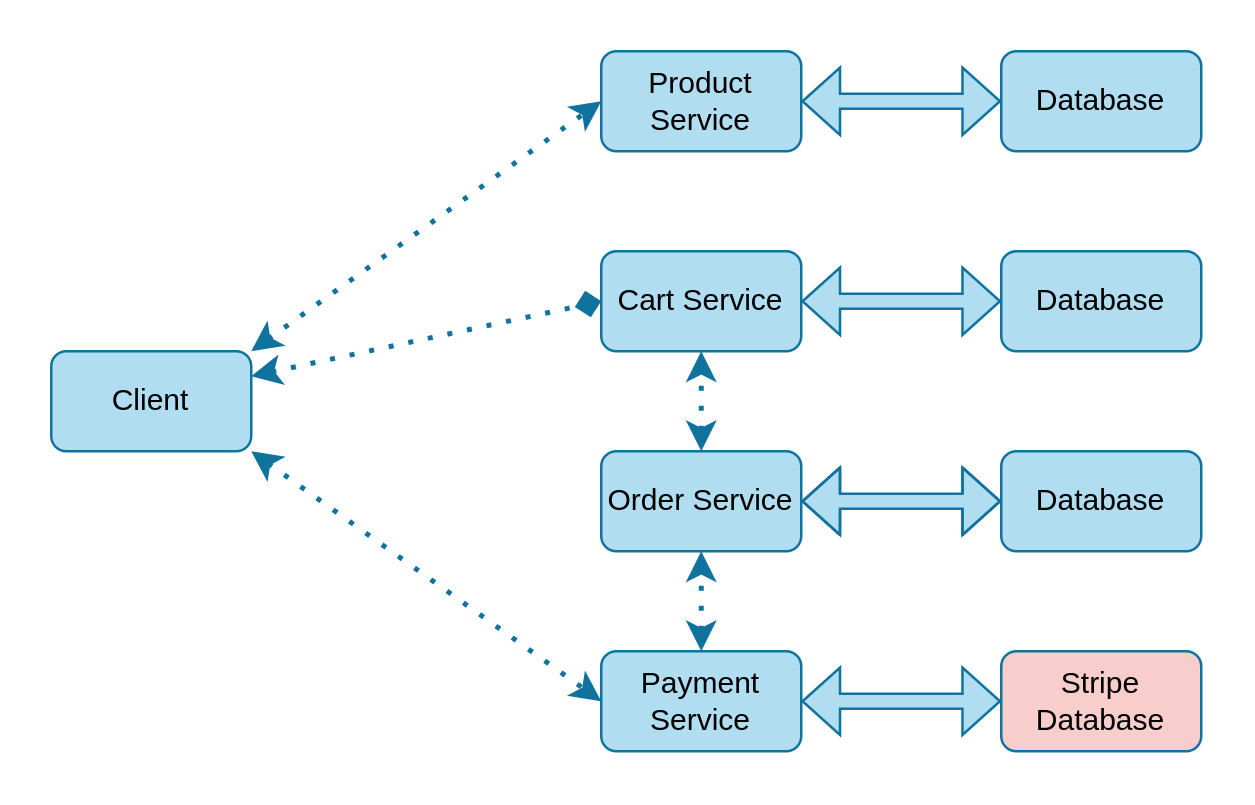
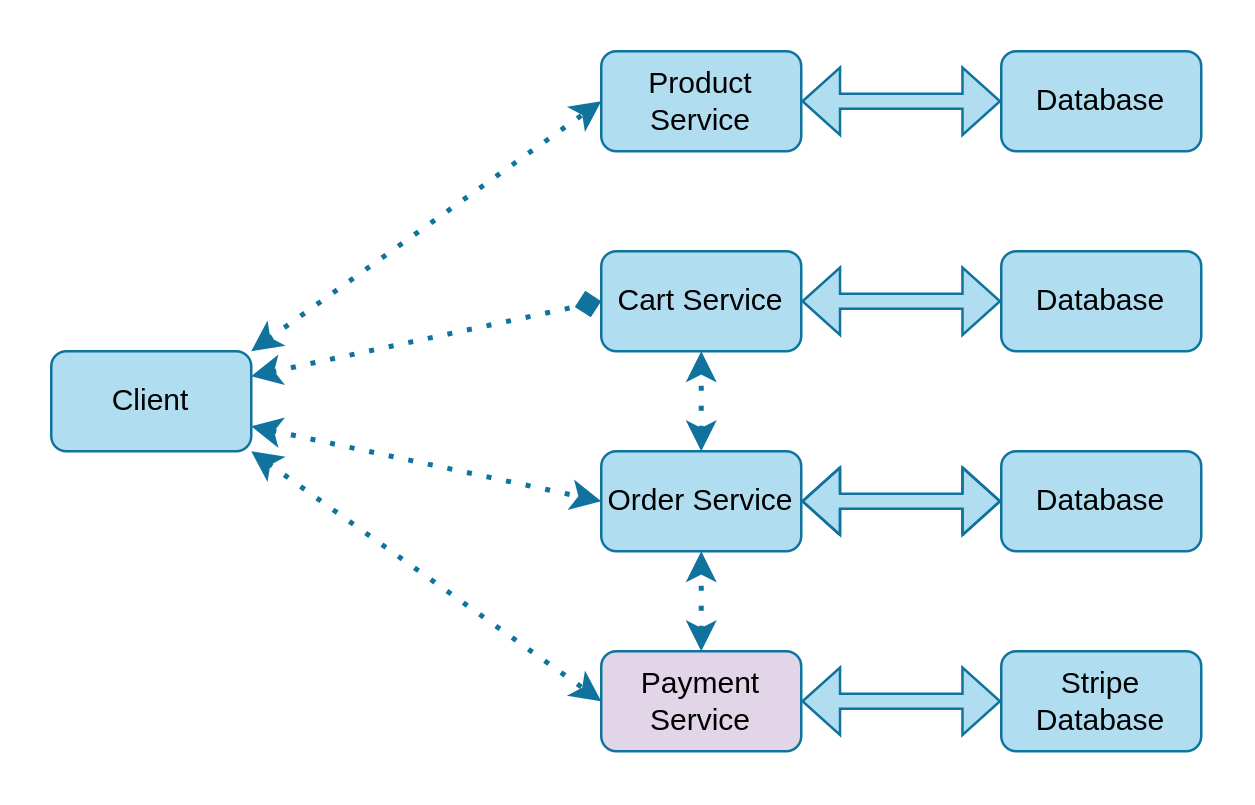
edge "Client" -- "Order Service": added
node "Payment Service": fillcolor #b1ddf0 -> #e1d5e7
node "Stripe Database": fillcolor #f8cecc -> #b1ddf0
